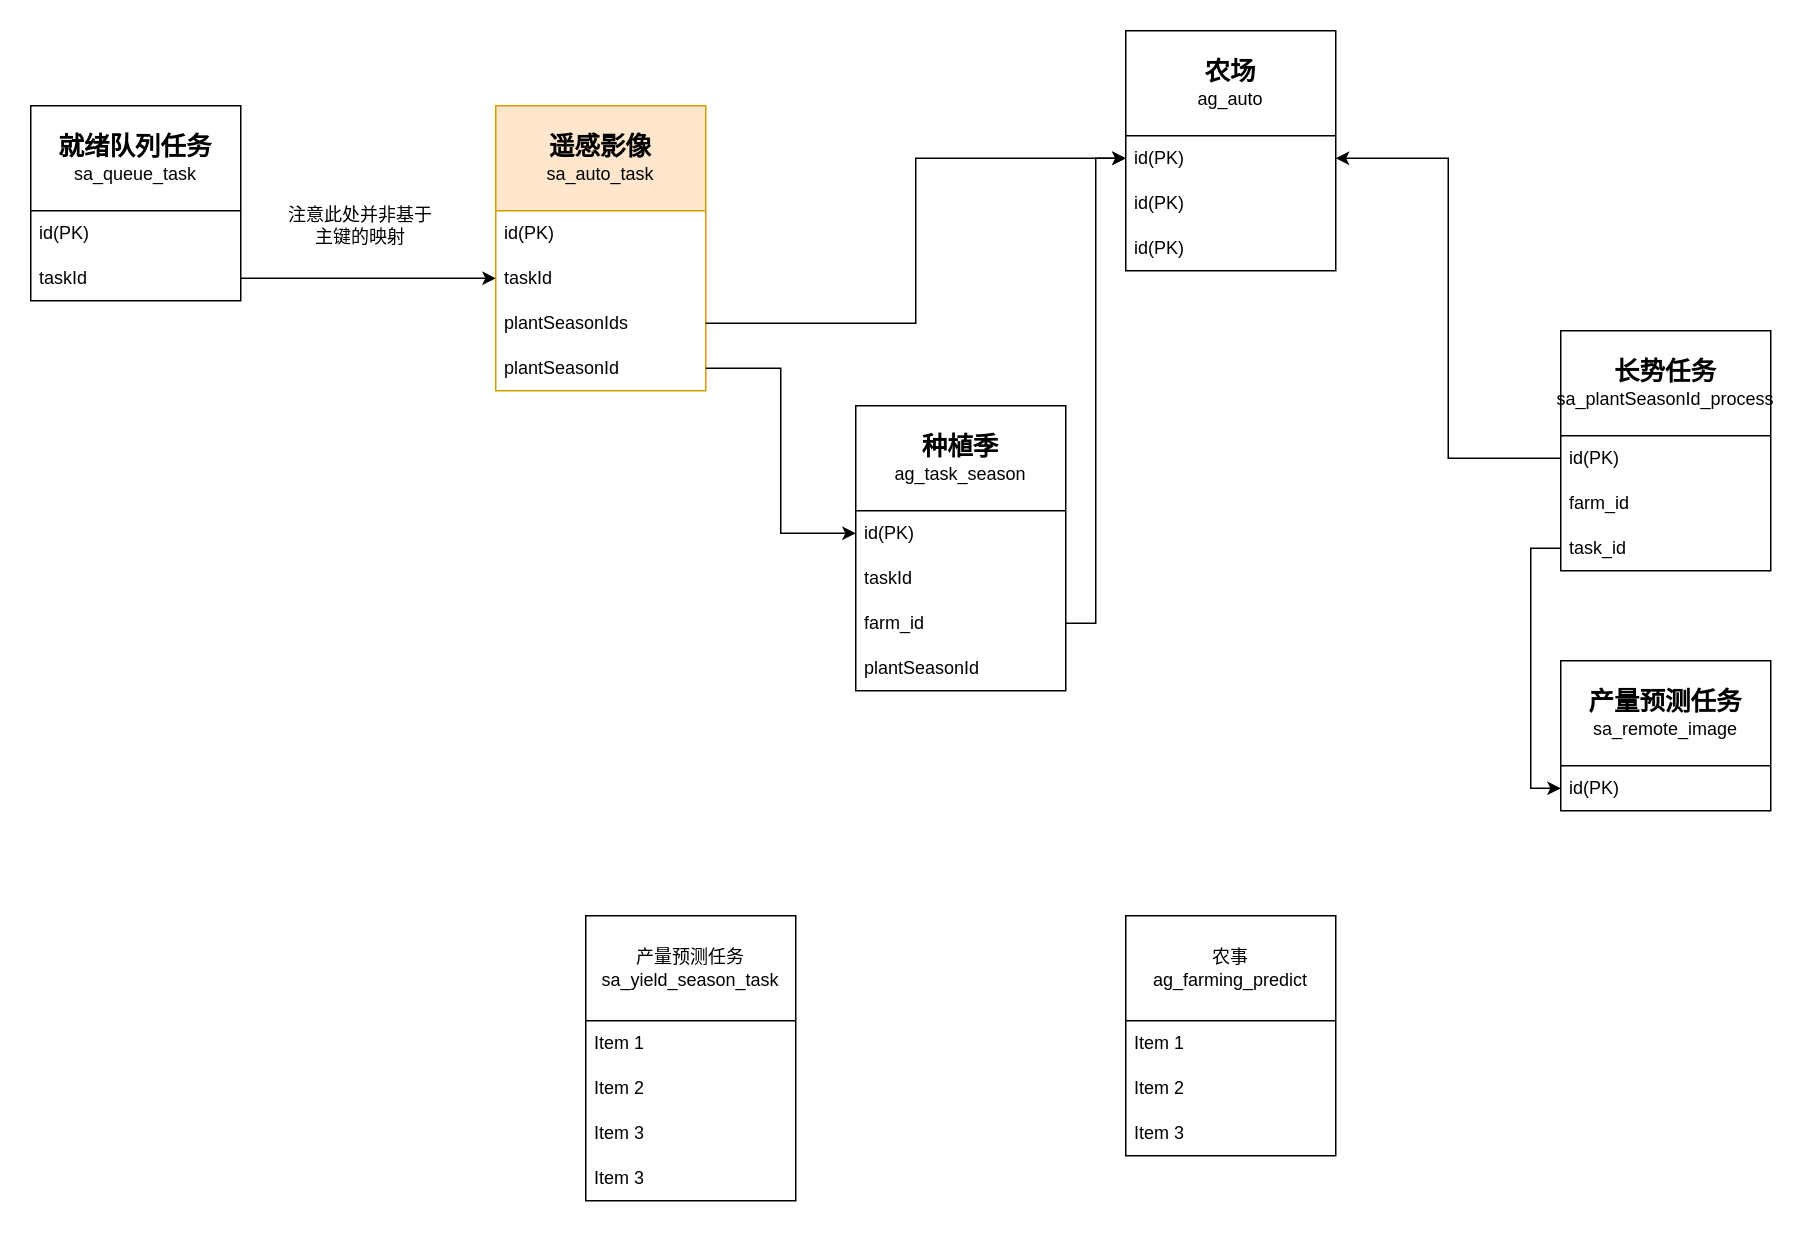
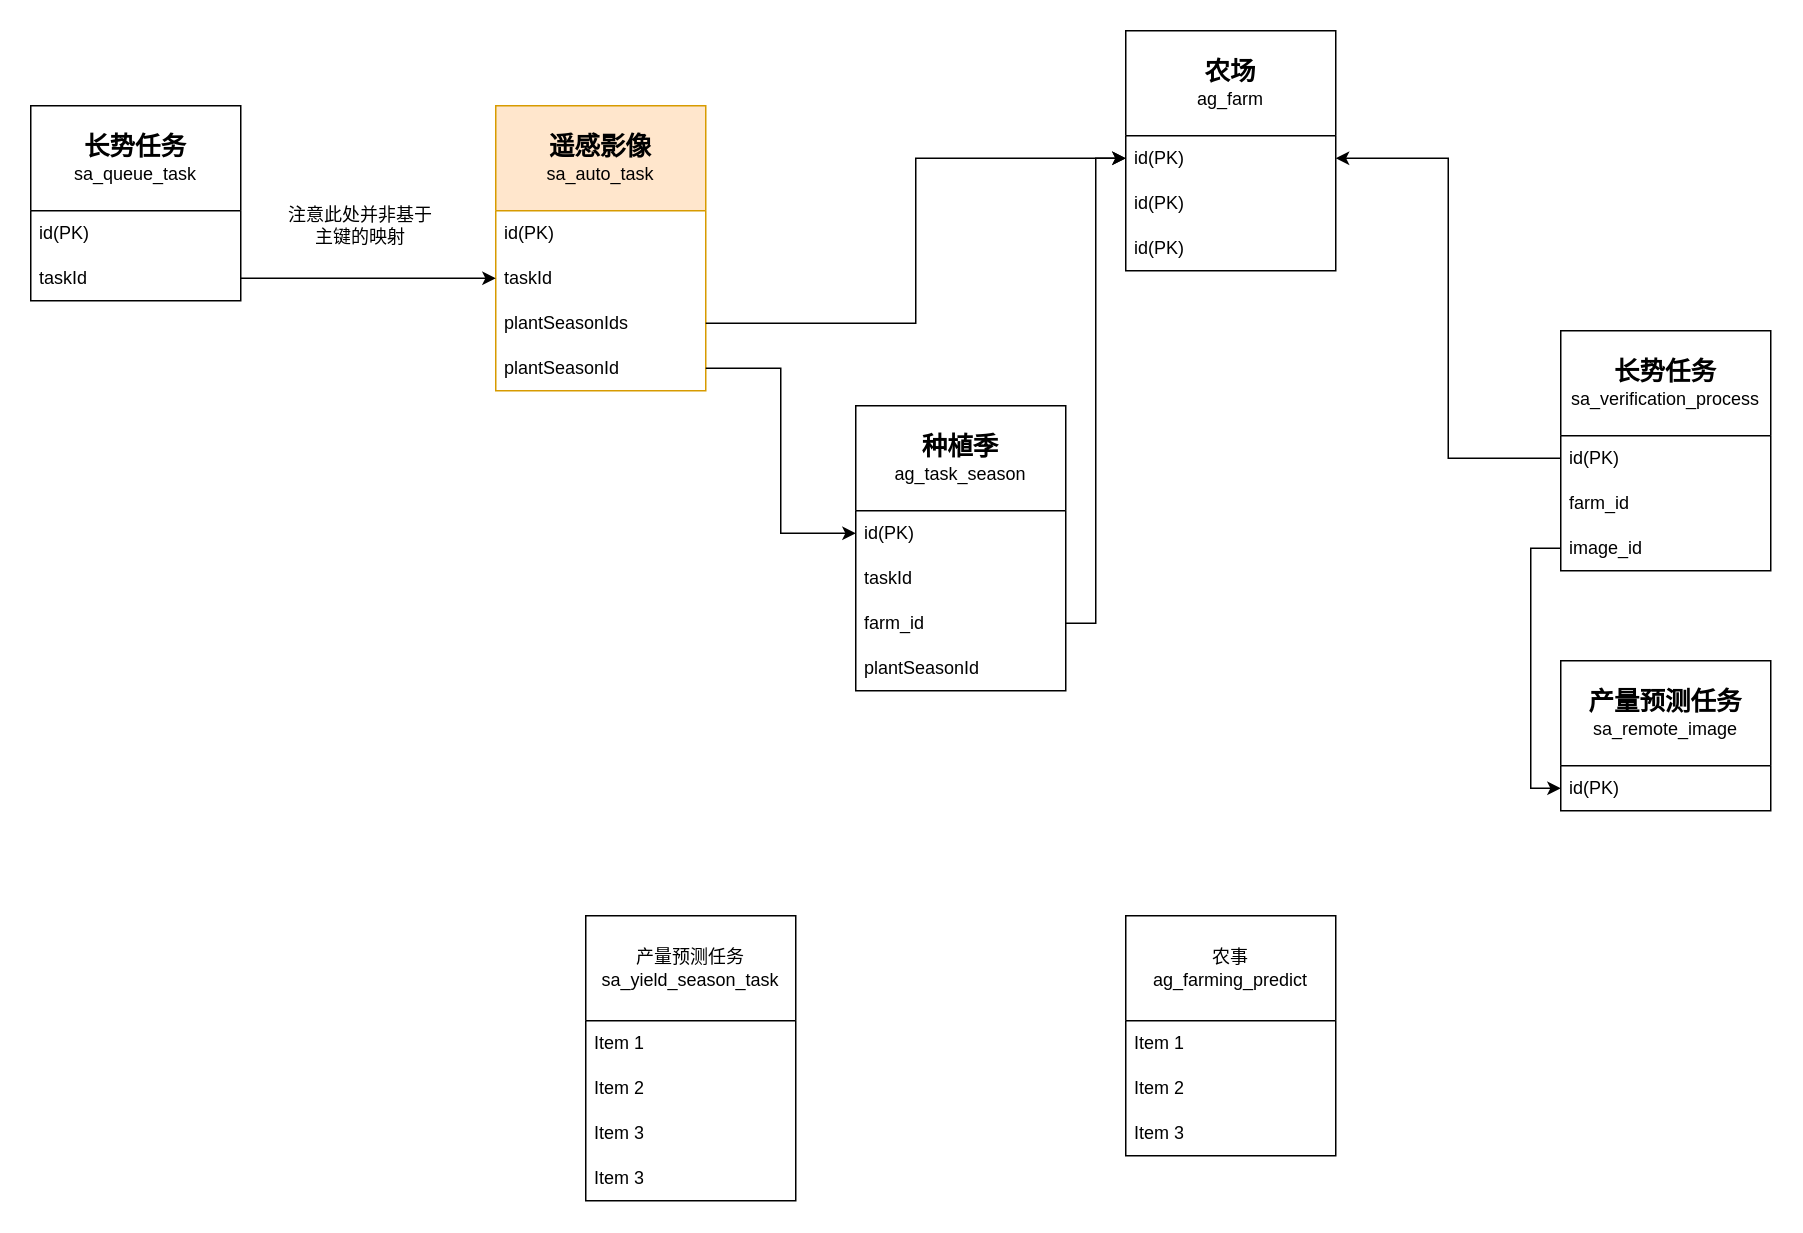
node "农场 ag_auto": label "农场 ag_auto" -> "农场 ag_farm"
node "就绪队列任务 sa_queue_task": label "就绪队列任务 sa_queue_task" -> "长势任务 sa_queue_task"
node "长势任务 sa_plantSeasonId_process": label "长势任务 sa_plantSeasonId_process" -> "长势任务 sa_verification_process"
node "task_id": label "task_id" -> "image_id"
